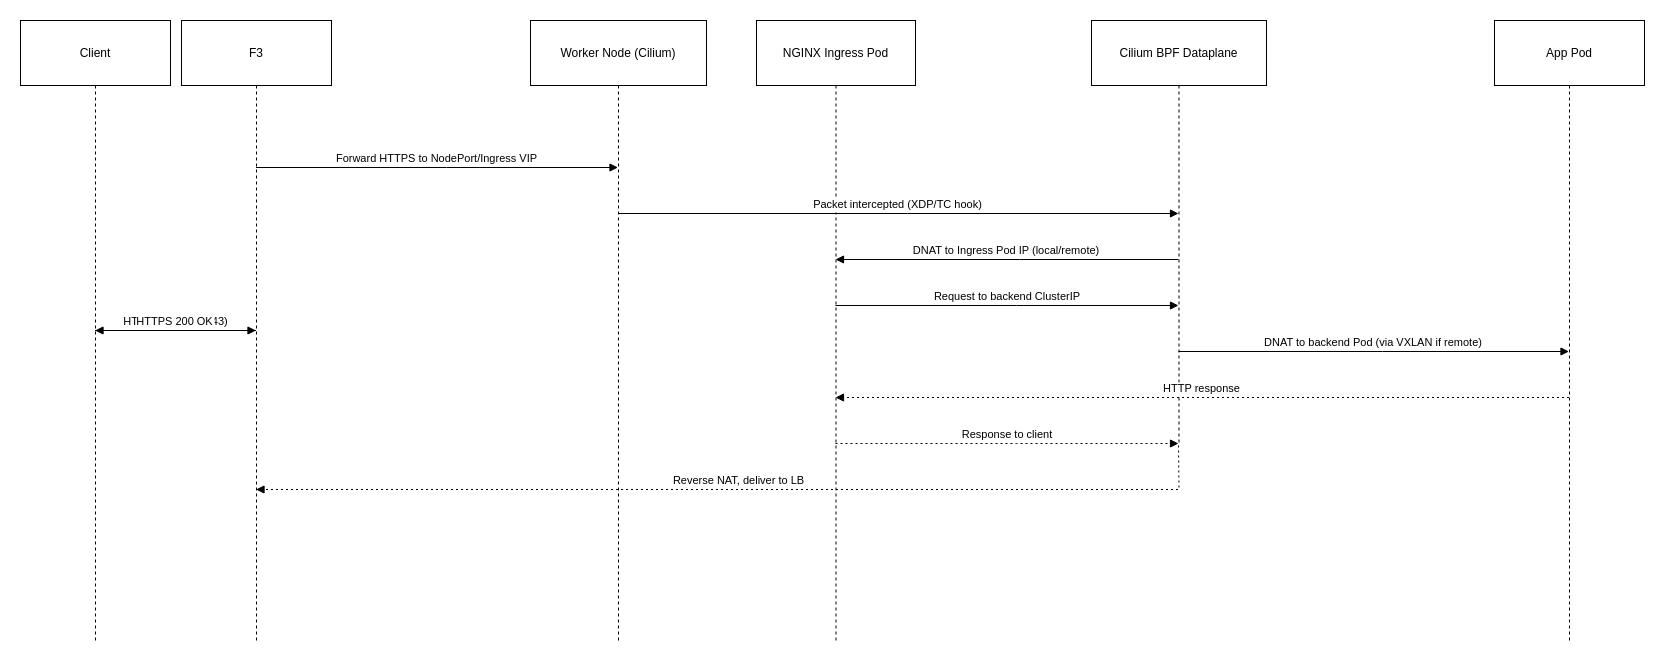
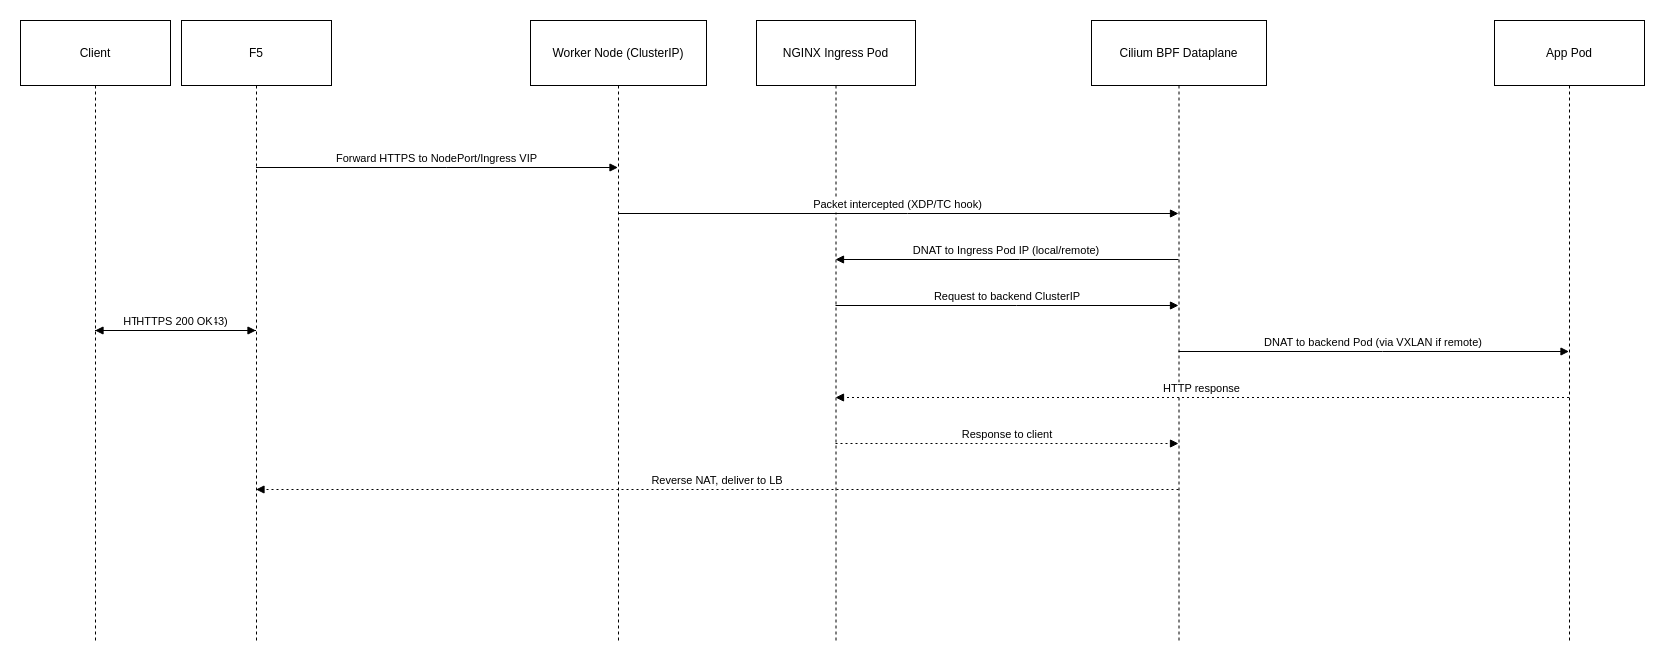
node "F3": label "F3" -> "F5"
node "Worker Node (Cilium)": label "Worker Node (Cilium)" -> "Worker Node (ClusterIP)"
node "Cilium BPF Dataplane": size 175x425 -> 175x620
